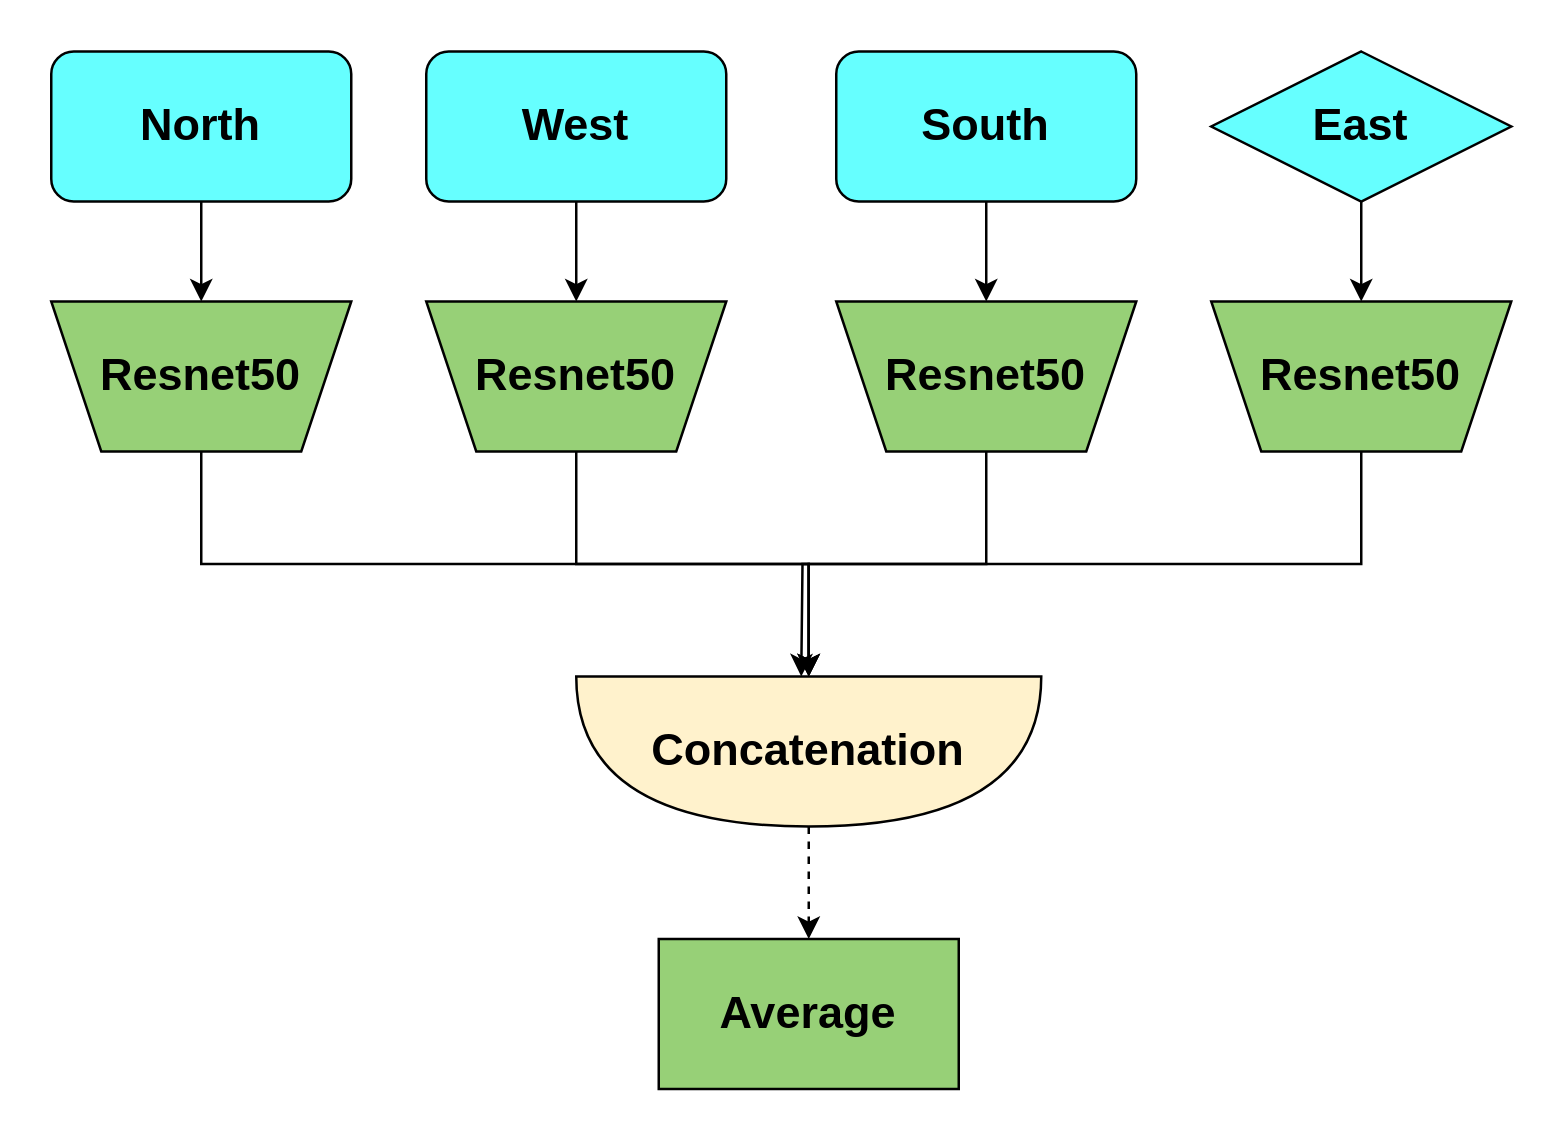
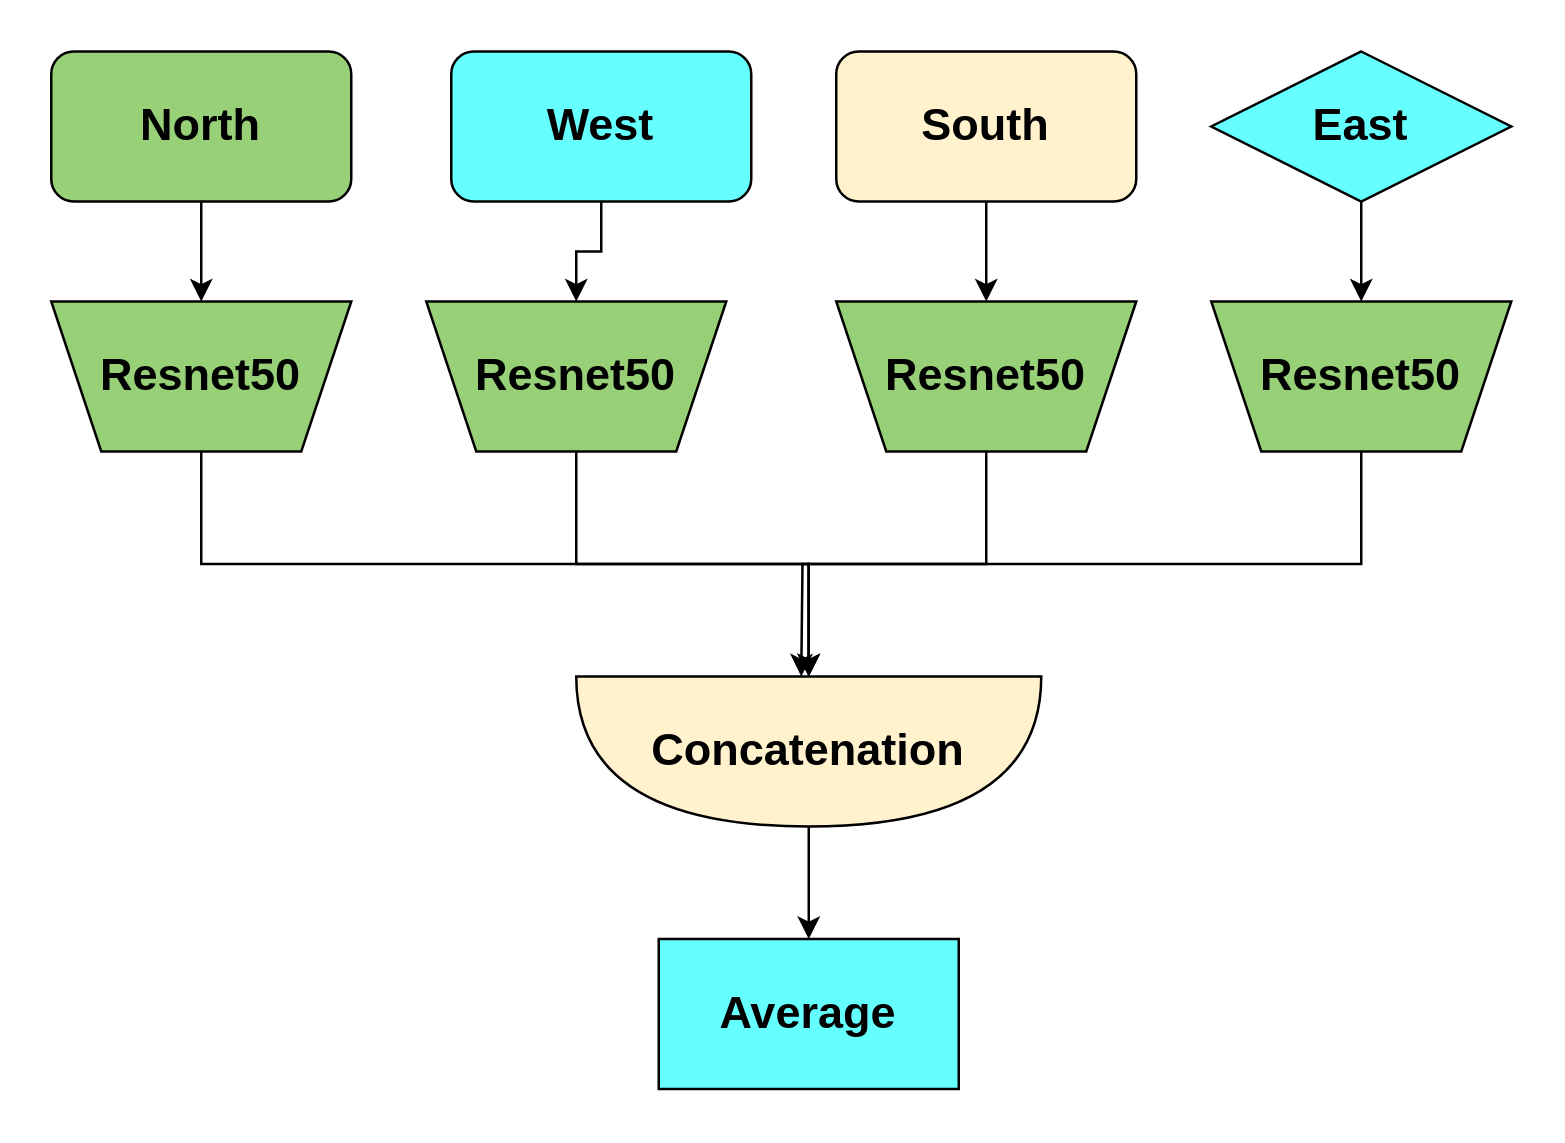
node "North": fillcolor #66ffff -> #97d077
node "West": moved (576, 126) -> (601, 126)
node "South": fillcolor #66ffff -> #fff2cc
edge "Concatenation" -> "Average": style dashed -> solid
node "Average": fillcolor #97d077 -> #66ffff
